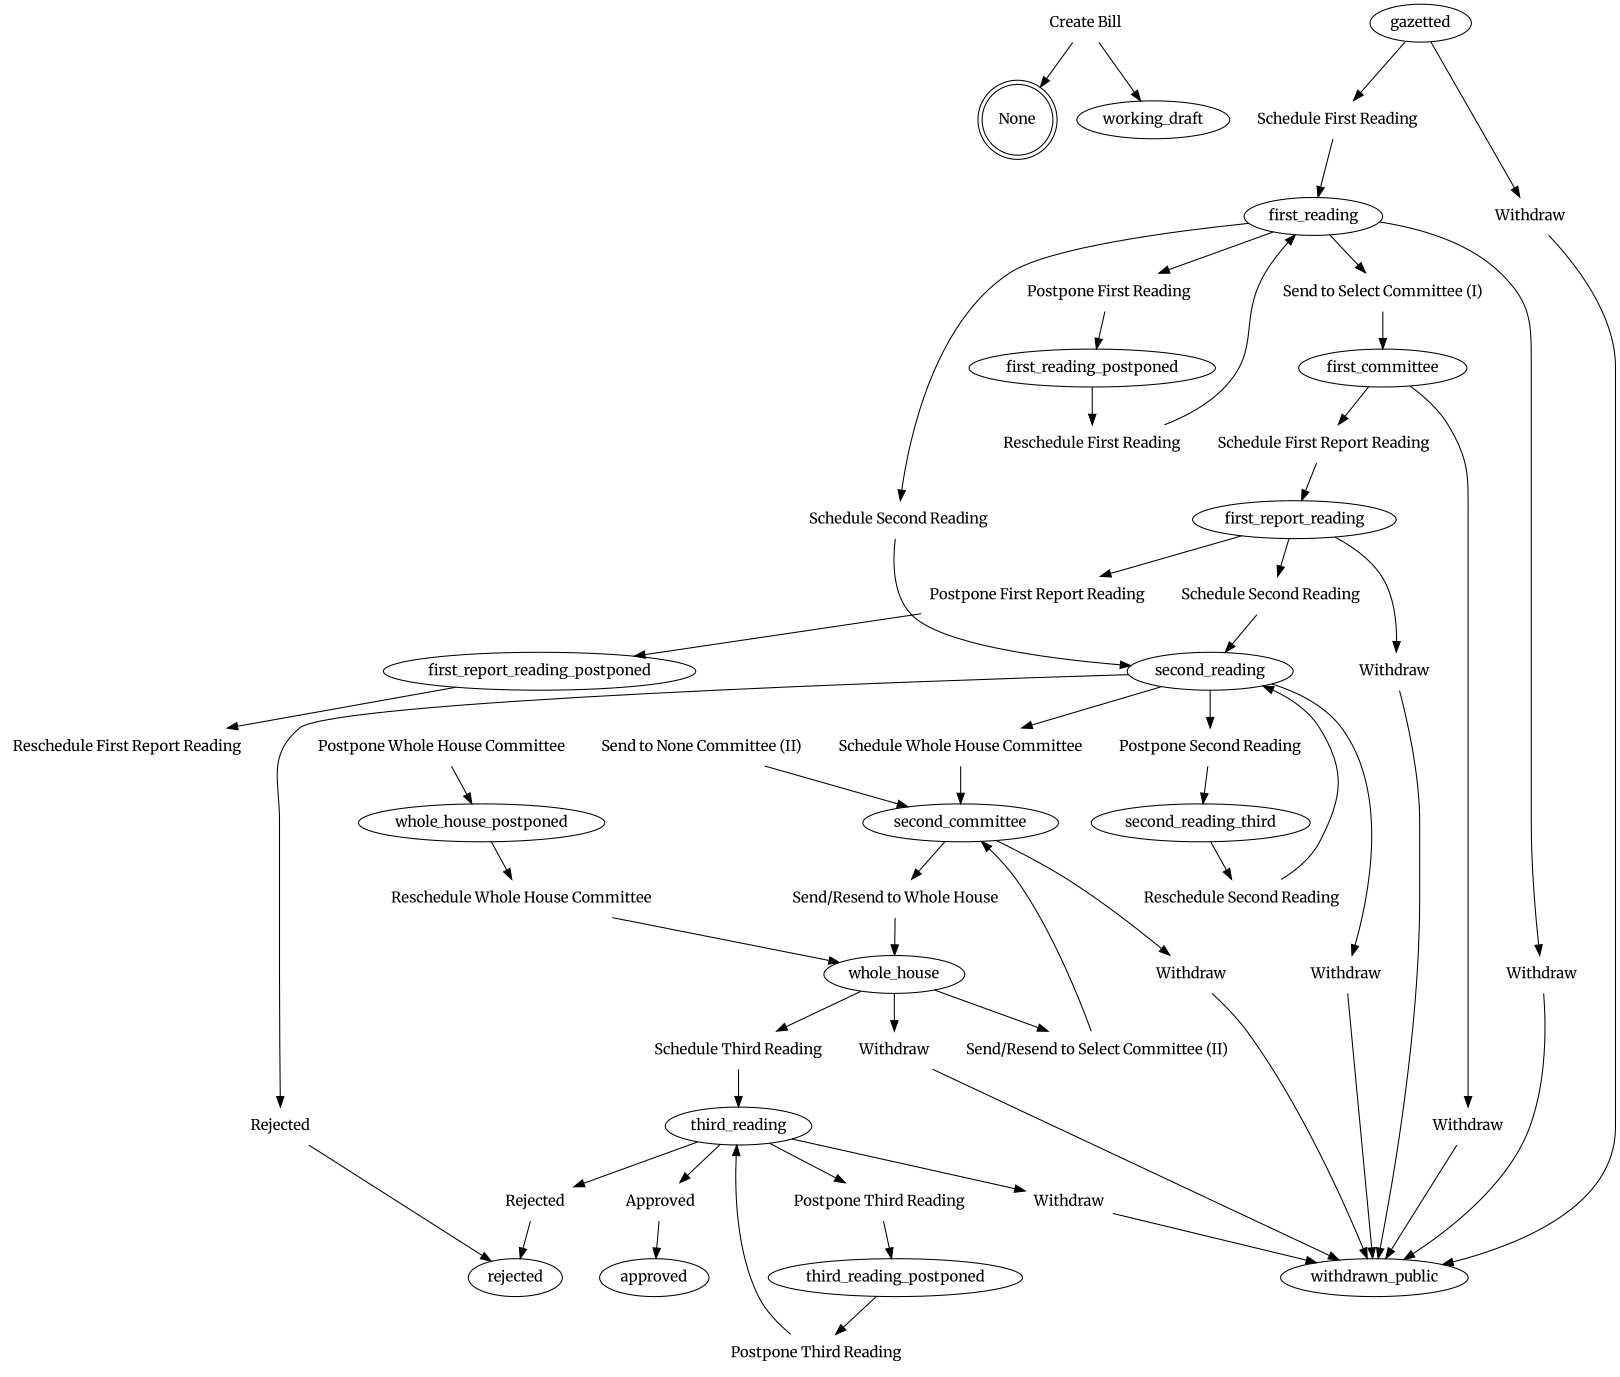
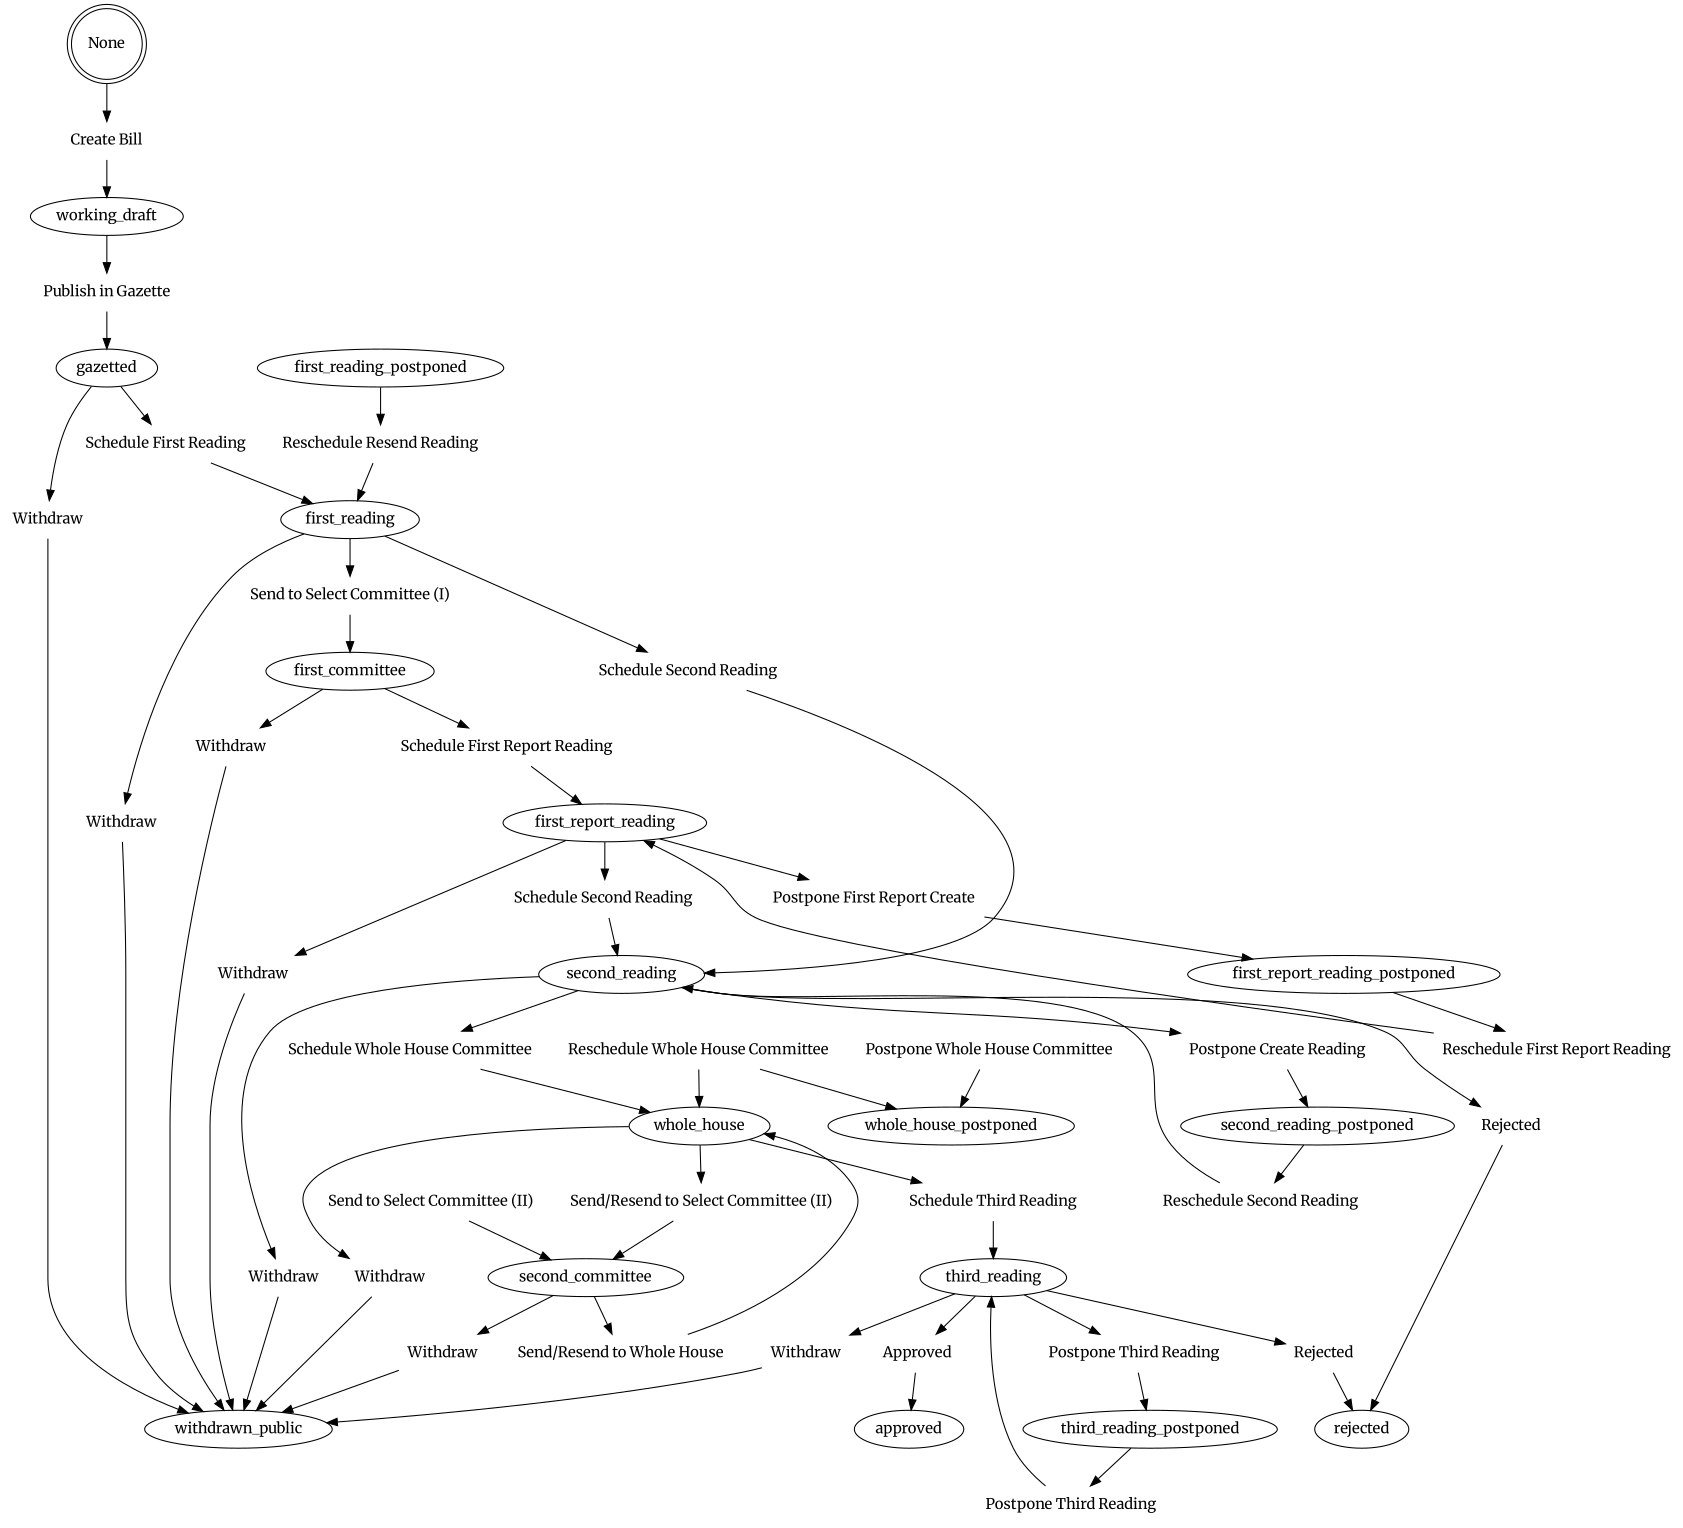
edge "Create Bill" -> "None": reversed
node "Publish in Gazette": added
node "Postpone First Reading": removed
node "Reschedule First Reading": label "Reschedule First Reading" -> "Reschedule Resend Reading"
node "Postpone First Report Reading": label "Postpone First Report Reading" -> "Postpone First Report Create"
node "Send to None Committee (II)": label "Send to None Committee (II)" -> "Send to Select Committee (II)"
node "Postpone Second Reading": label "Postpone Second Reading" -> "Postpone Create Reading"
edge "Schedule Whole House Committee" -> "second_committee": now "Schedule Whole House Committee" -> "whole_house"
node "second_reading_third": label "second_reading_third" -> "second_reading_postponed"
edge "whole_house_postponed" -> "Reschedule Whole House Committee": reversed
edge "Reschedule First Report Reading" -> "first_report_reading": added
